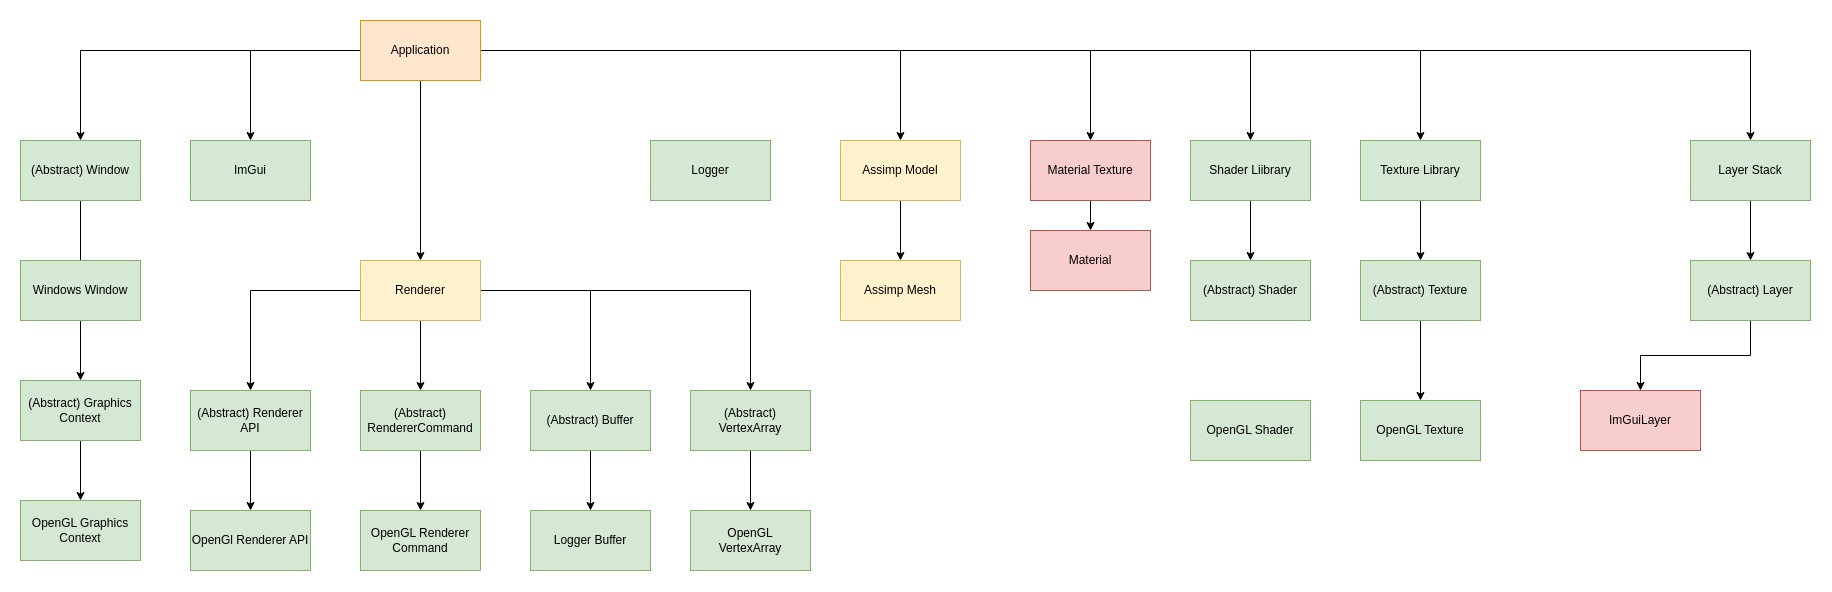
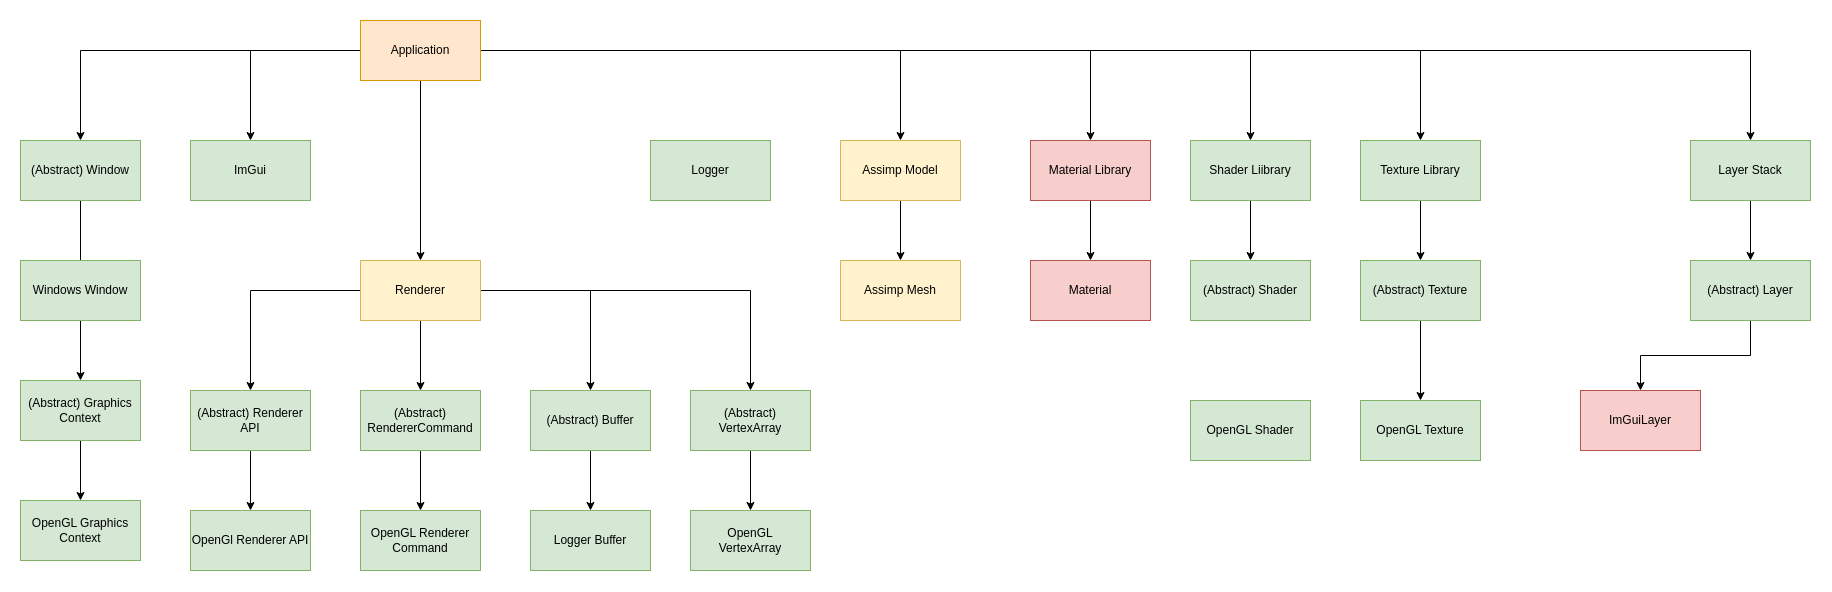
node "Material Texture": label "Material Texture" -> "Material Library"
node "Material": moved (1091, 261) -> (1091, 291)
